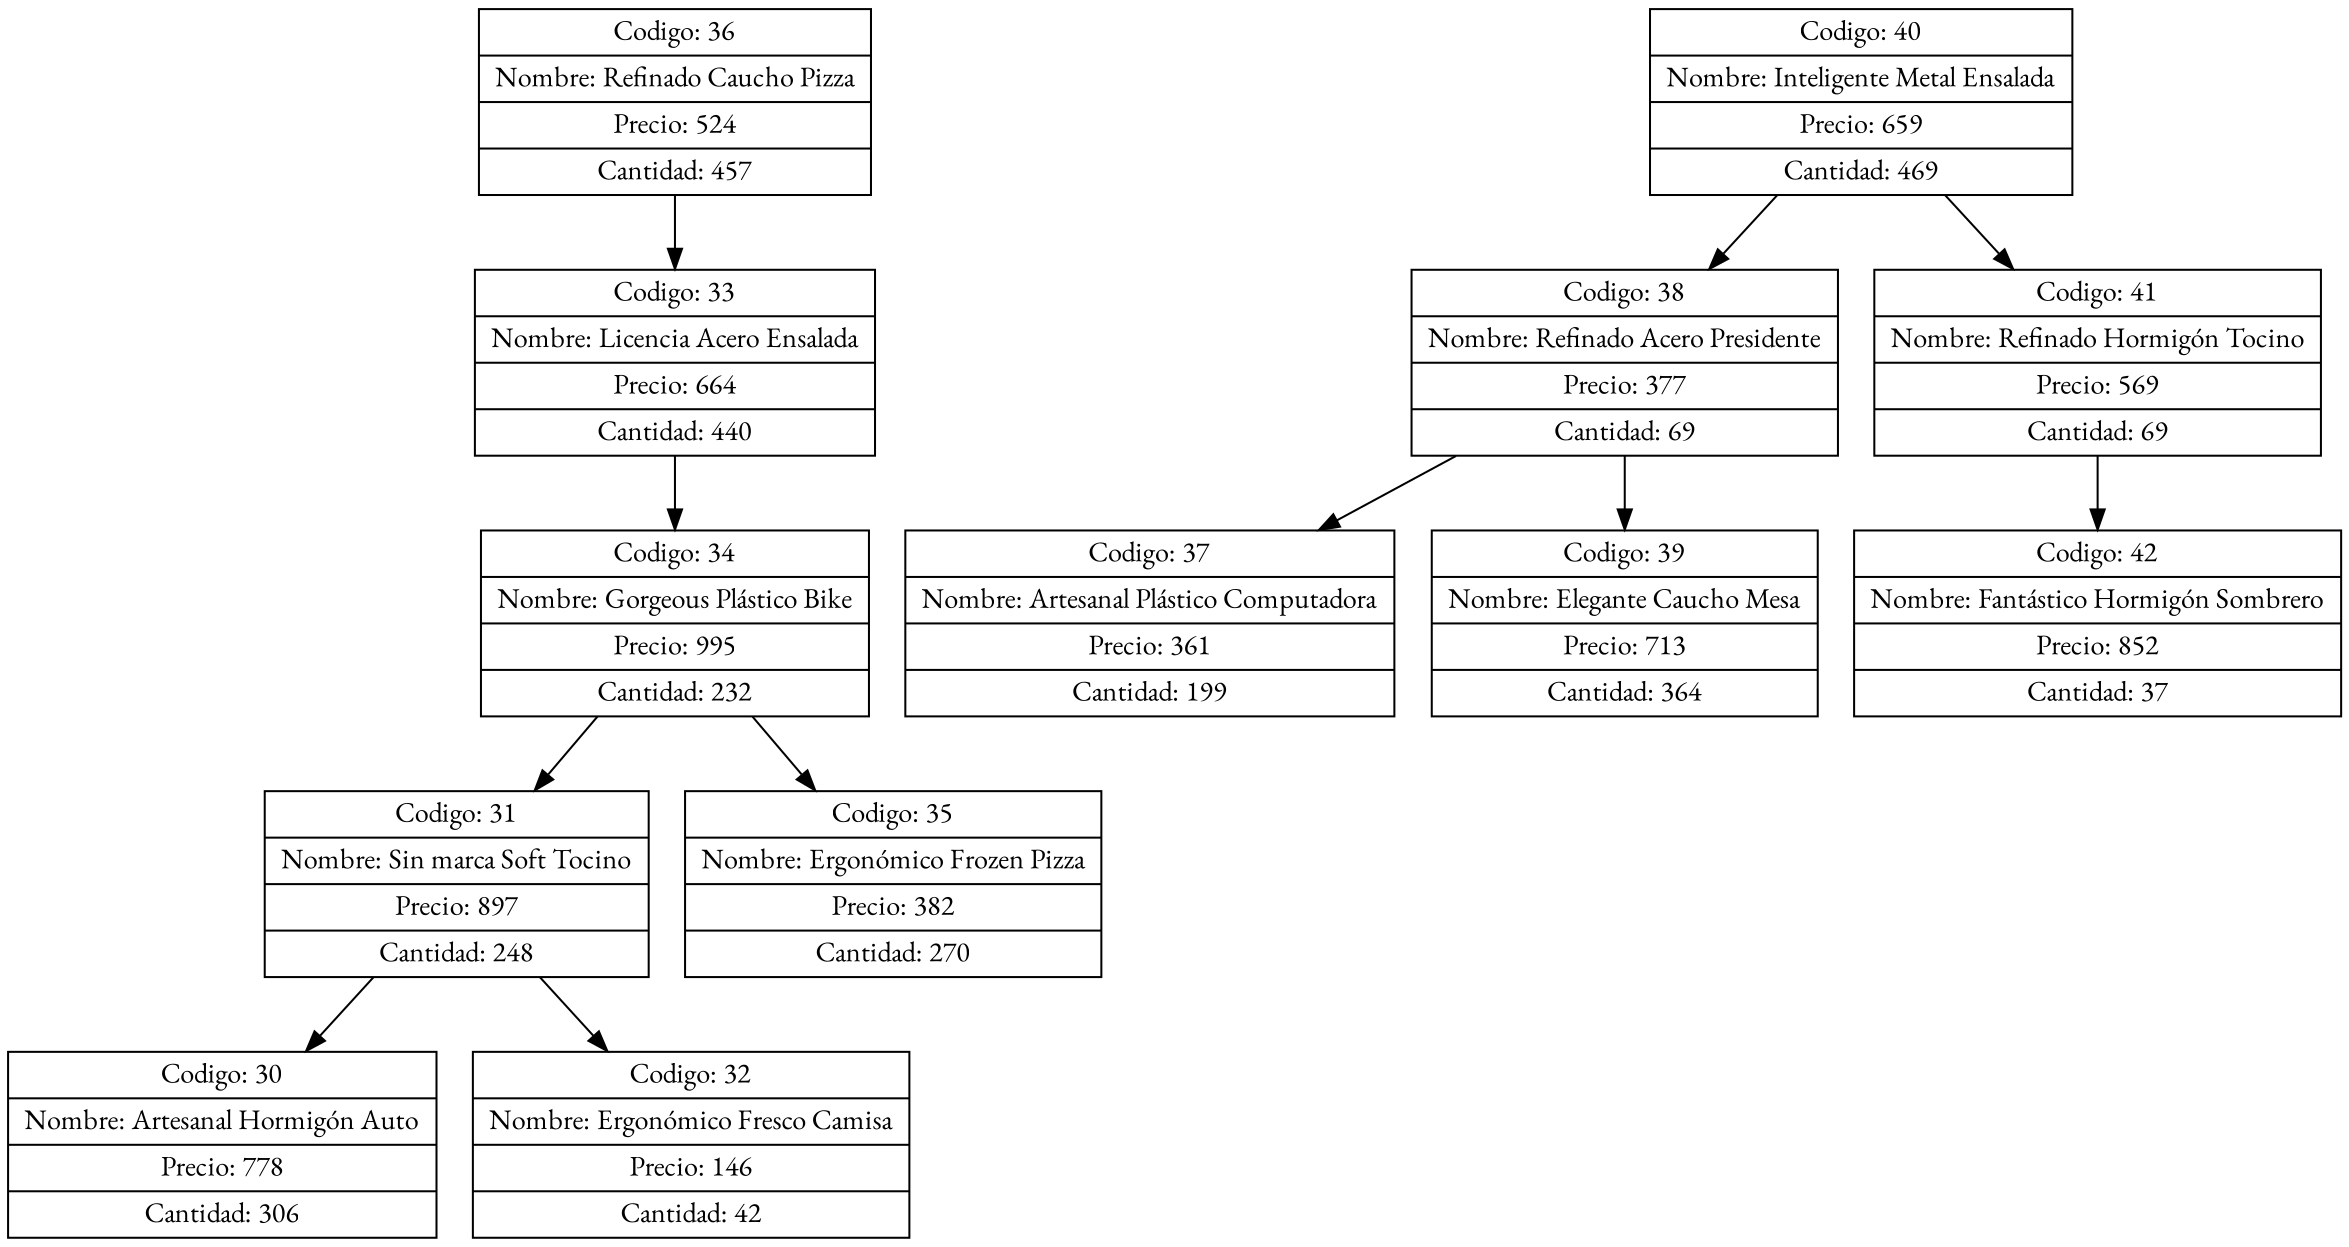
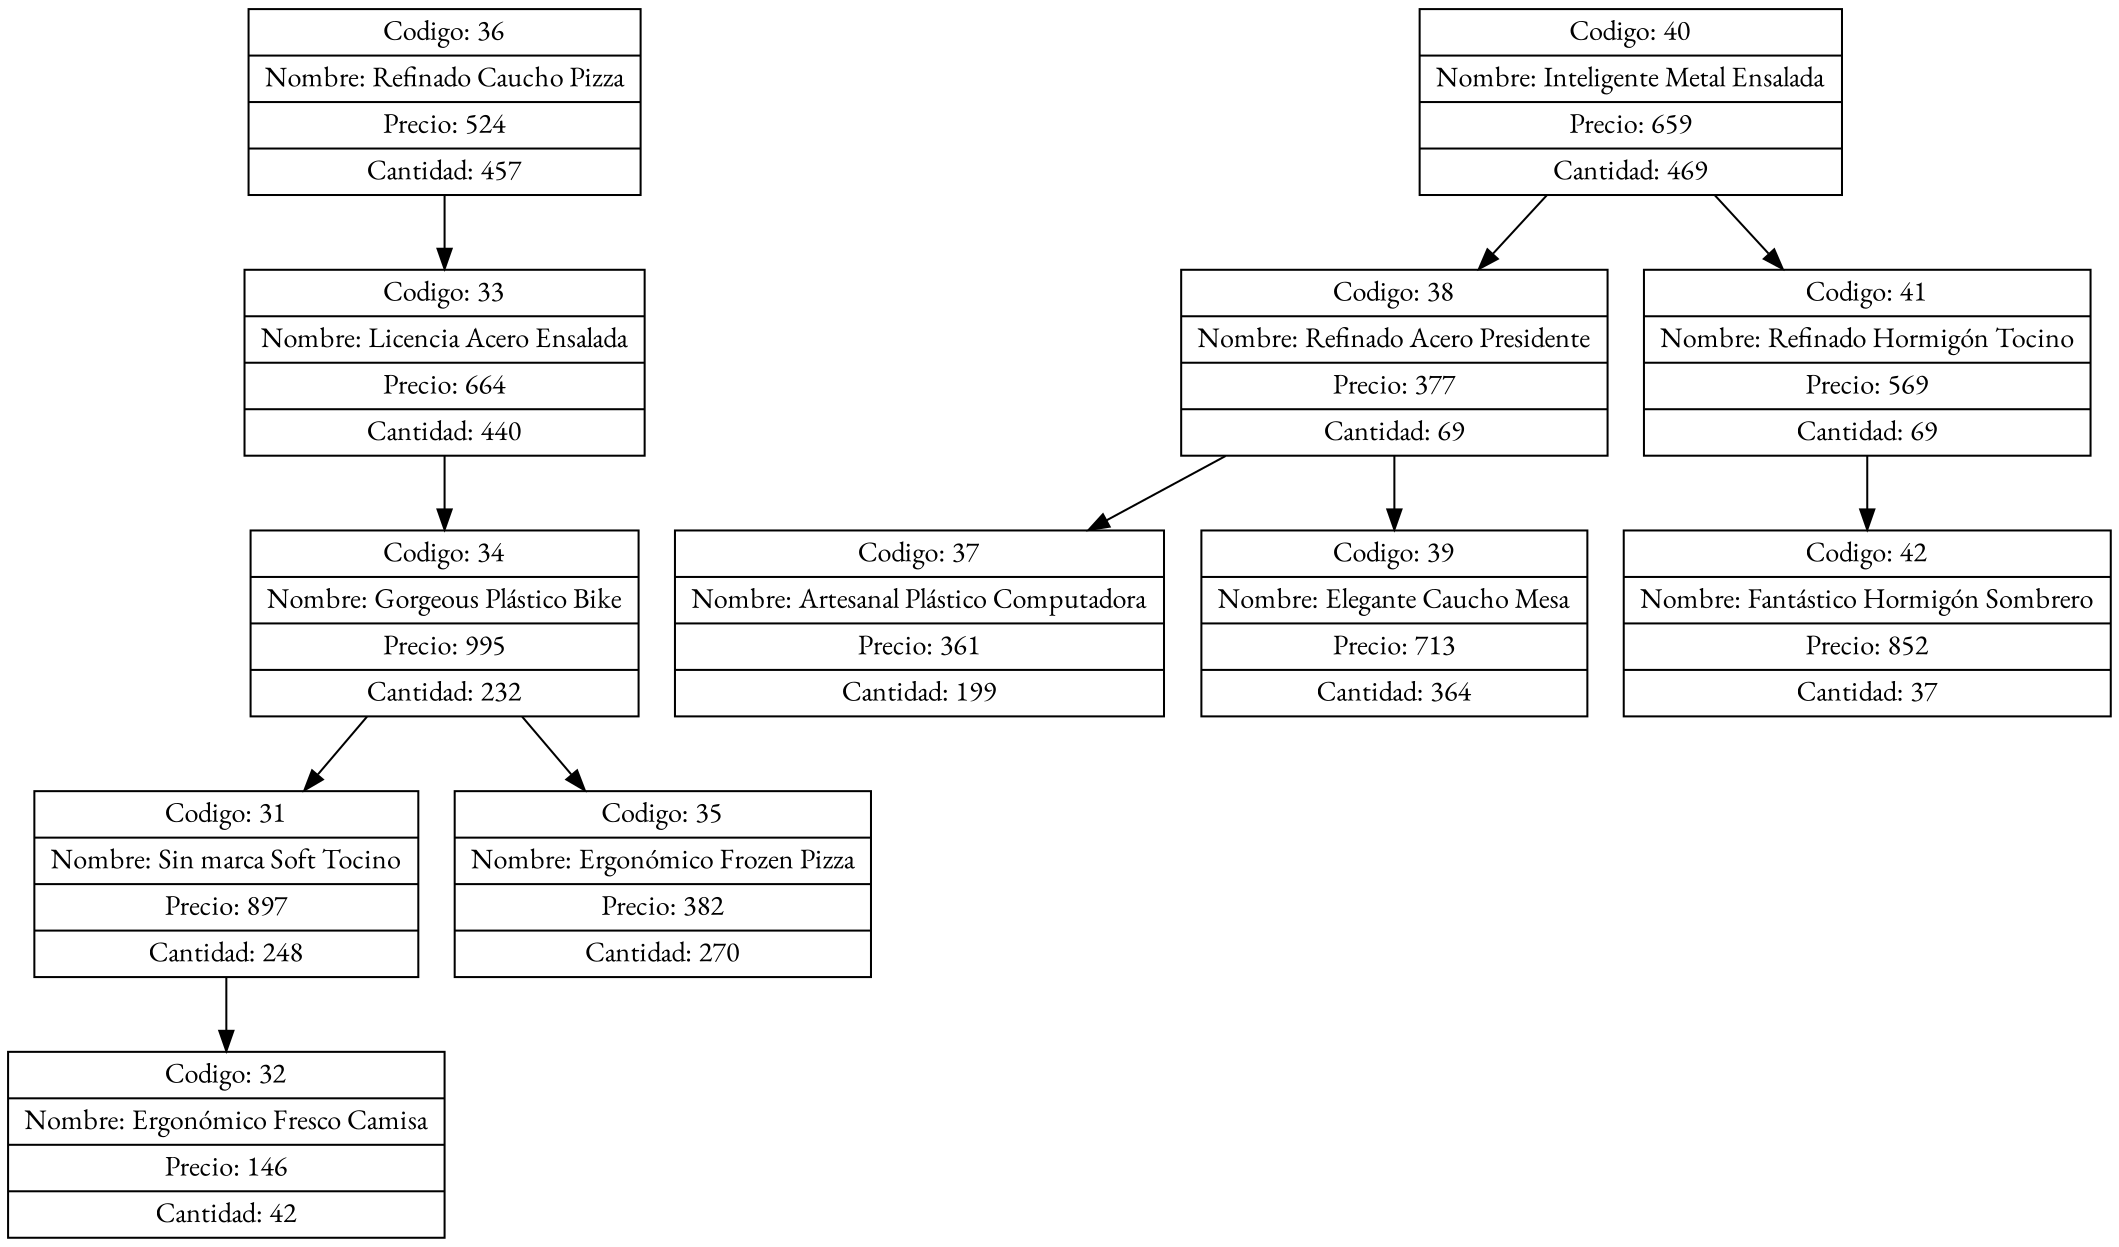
node "Codigo: 30": removed
